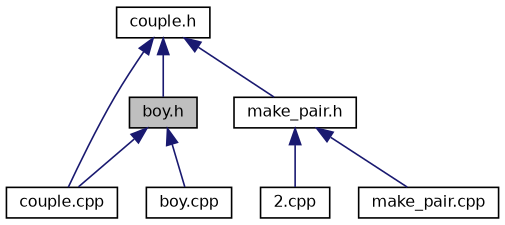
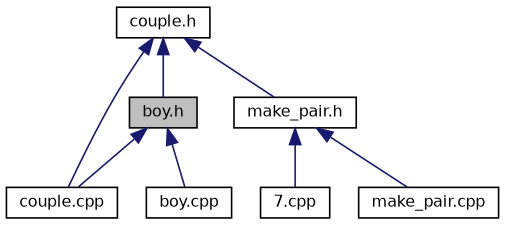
node "2.cpp": label "2.cpp" -> "7.cpp"
